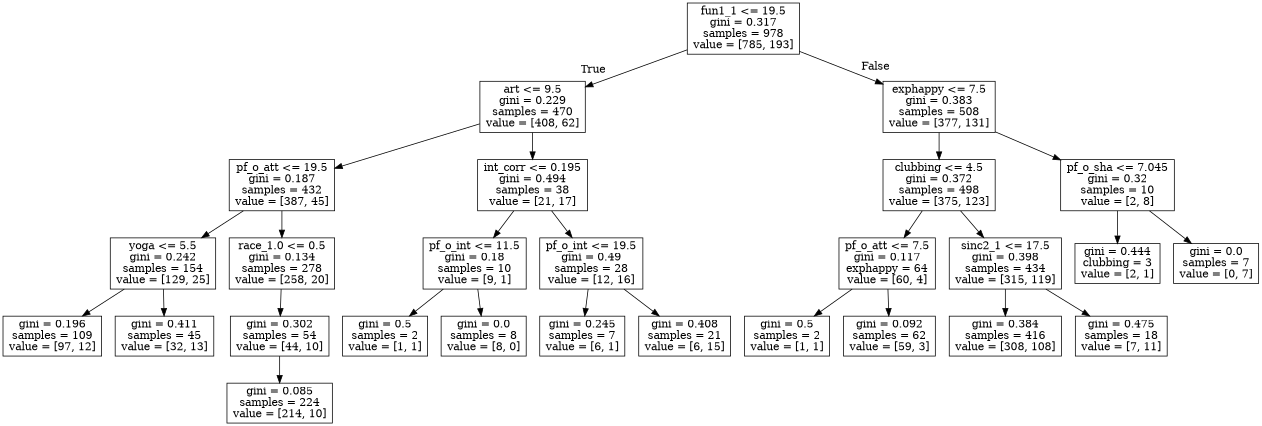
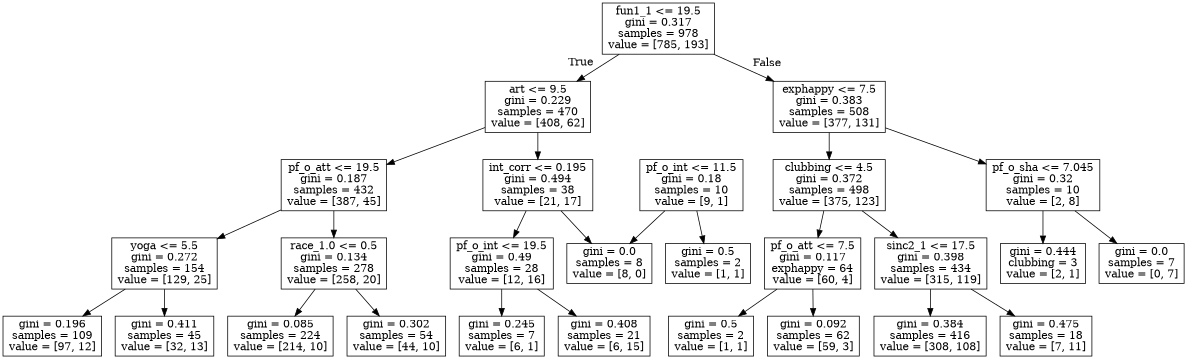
edge "int_corr <= 0.195 gini = 0.494 samples = 38 value = [21, 17]" -> "pf_o_int <= 11.5 gini = 0.18 samples = 10 value = [9, 1]": now "int_corr <= 0.195 gini = 0.494 samples = 38 value = [21, 17]" -> "gini = 0.0 samples = 8 value = [8, 0]"
node "yoga <= 5.5 gini = 0.242 samples = 154 value = [129, 25]": label "yoga <= 5.5 gini = 0.242 samples = 154 value = [129, 25]" -> "yoga <= 5.5 gini = 0.272 samples = 154 value = [129, 25]"
edge "gini = 0.302 samples = 54 value = [44, 10]" -> "gini = 0.085 samples = 224 value = [214, 10]": now "race_1.0 <= 0.5 gini = 0.134 samples = 278 value = [258, 20]" -> "gini = 0.085 samples = 224 value = [214, 10]"
